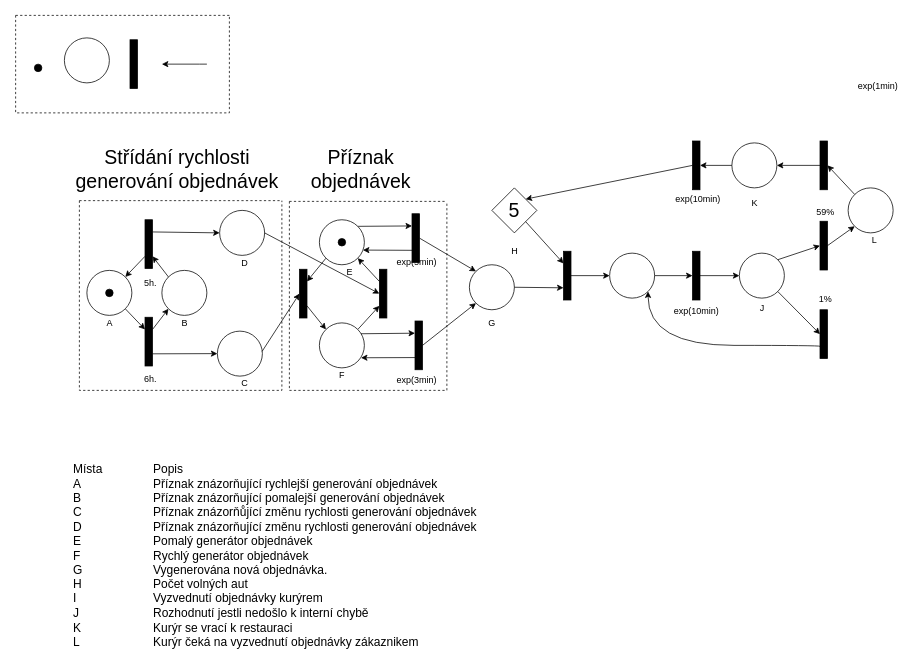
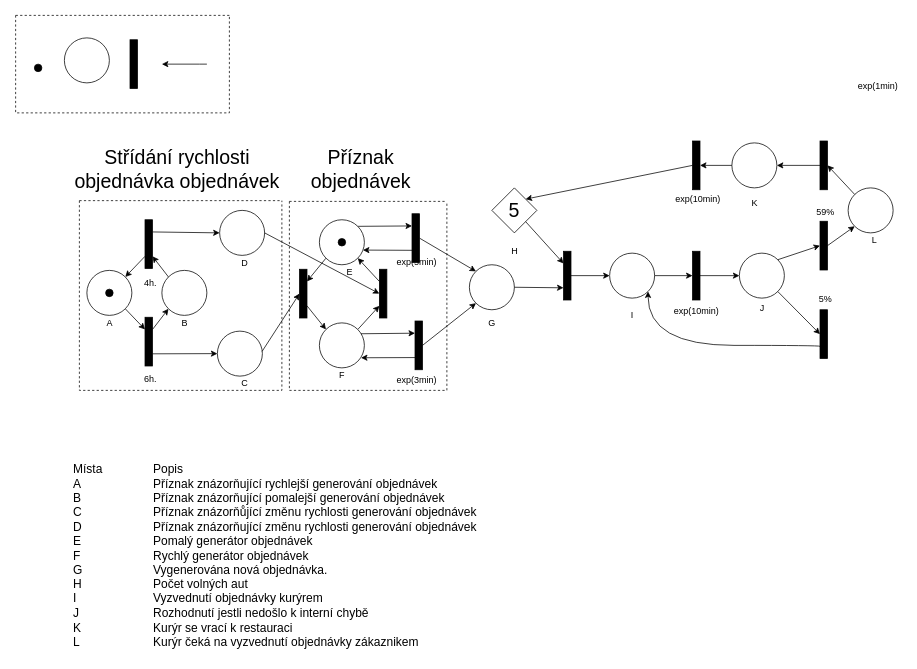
node "Střídání rychlosti generování objednávek": label "Střídání rychlosti generování objednávek" -> "Střídání rychlosti objednávka objednávek"
node "5h.": label "5h." -> "4h."
node "1%": label "1%" -> "5%"
node "I": added
